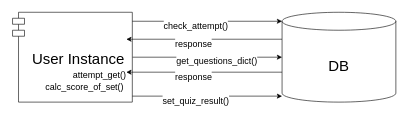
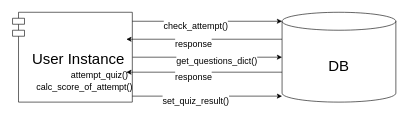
node "attempt_get()": label "attempt_get()" -> "attempt_quiz()"
node "calc_score_of_set()": label "calc_score_of_set()" -> "calc_score_of_attempt()"
